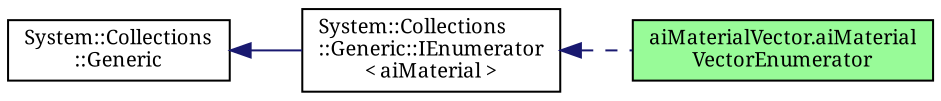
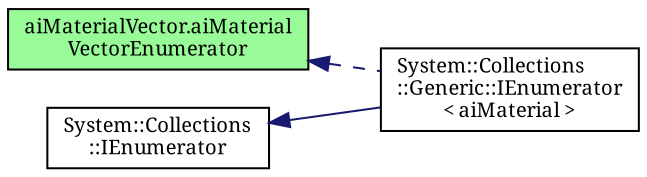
node "System::Collections ::Generic": label "System::Collections ::Generic" -> "System::Collections ::IEnumerator"
edge "aiMaterialVector.aiMaterial VectorEnumerator" -> "System::Collections ::Generic::IEnumerator < aiMaterial >": reversed
